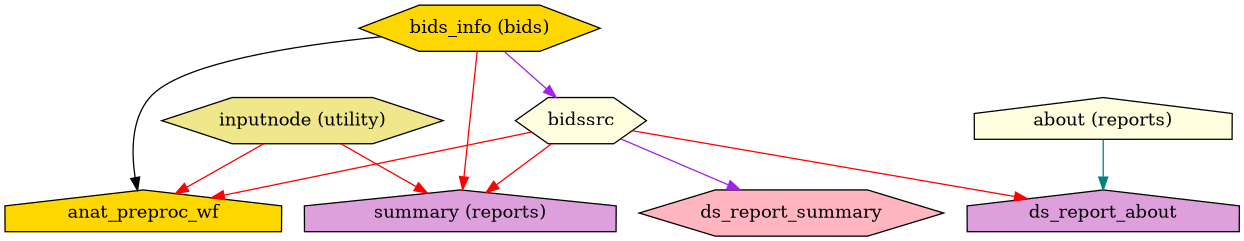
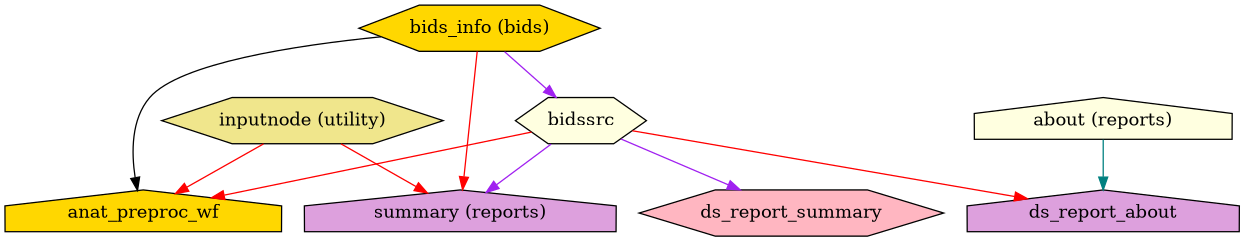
edge "bidssrc" -> "summary (reports)": color red -> purple
